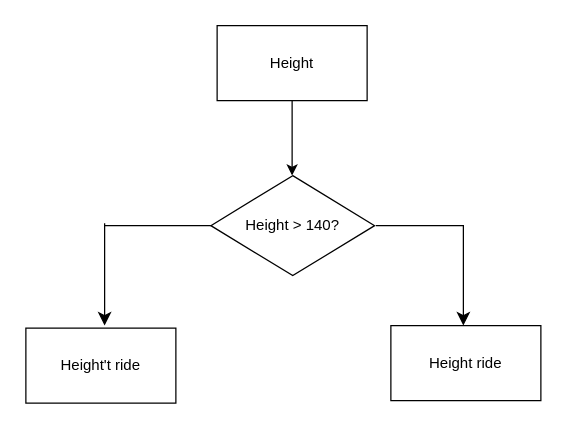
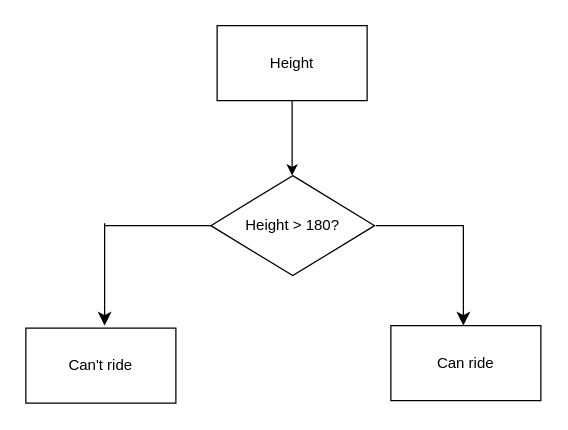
node "Height > 140?": label "Height > 140?" -> "Height > 180?"
node "Height ride": label "Height ride" -> "Can ride"
node "Height't ride": label "Height't ride" -> "Can't ride"
